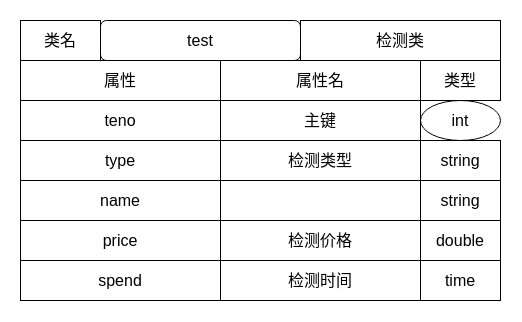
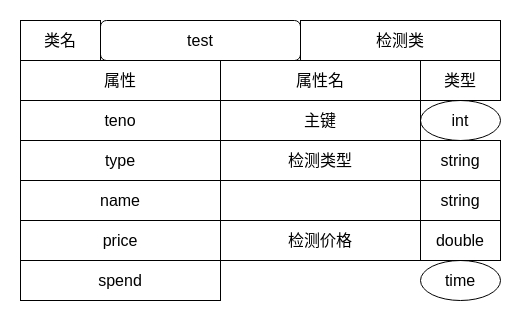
node "检测时间": removed
node "time": shape rectangle -> ellipse
